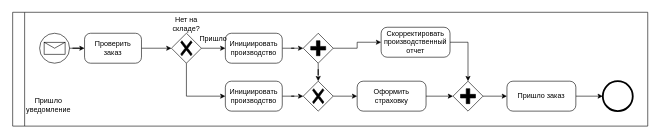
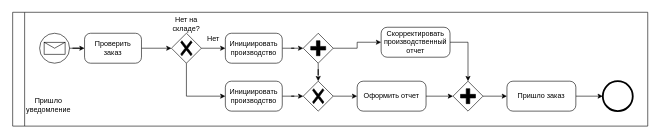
node "Пришло": label "Пришло" -> "Нет"
node "Оформить страховку": label "Оформить страховку" -> "Оформить отчет"
